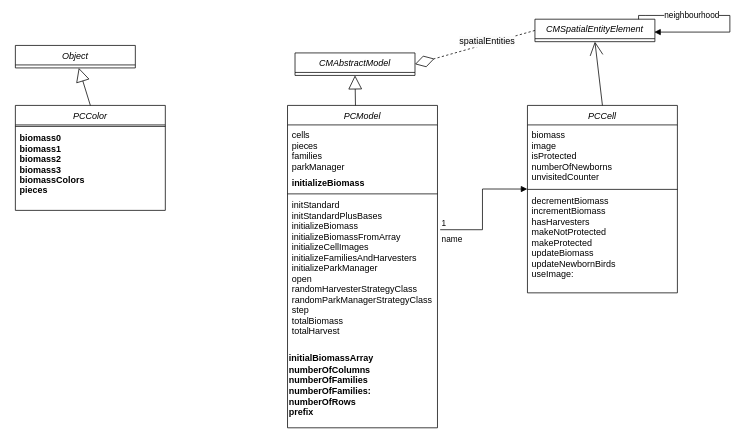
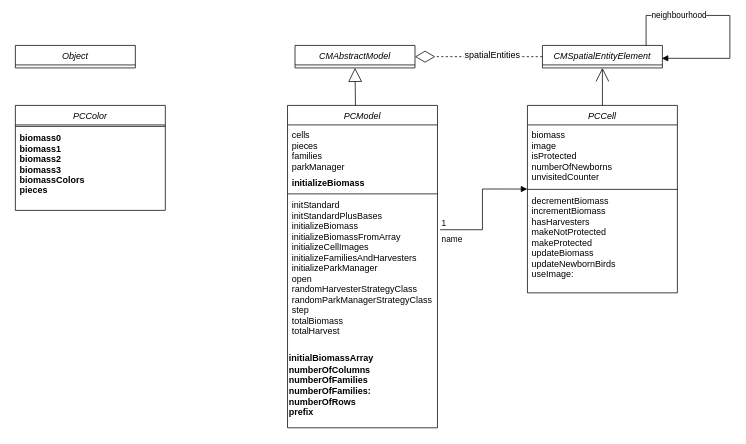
node "CMSpatialEntityElement": moved (595, 30) -> (603, 57)
node "CMAbstractModel": moved (355, 64) -> (355, 57)
edge "PCColor" -> "Object": removed
